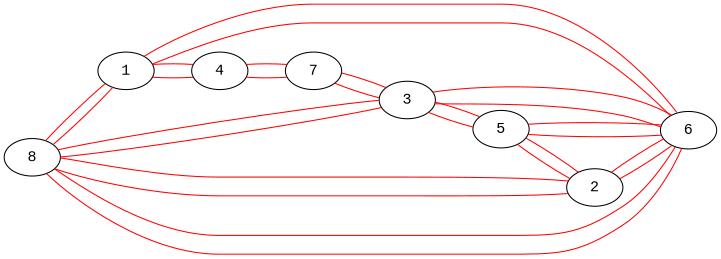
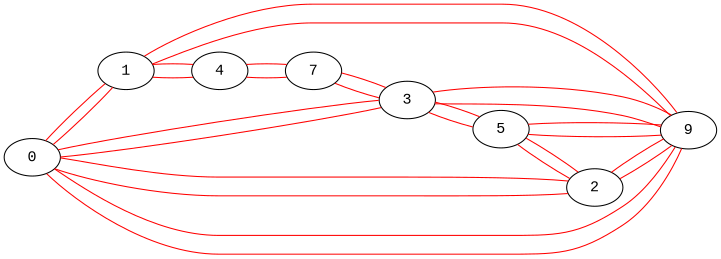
node "6": label "6" -> "9"
node "8": label "8" -> "0"
